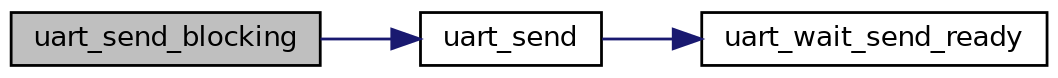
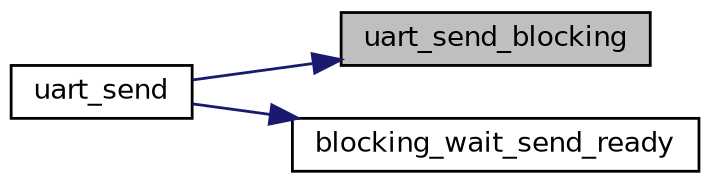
edge "uart_send_blocking" -> "uart_send": reversed
node "uart_wait_send_ready": label "uart_wait_send_ready" -> "blocking_wait_send_ready"
